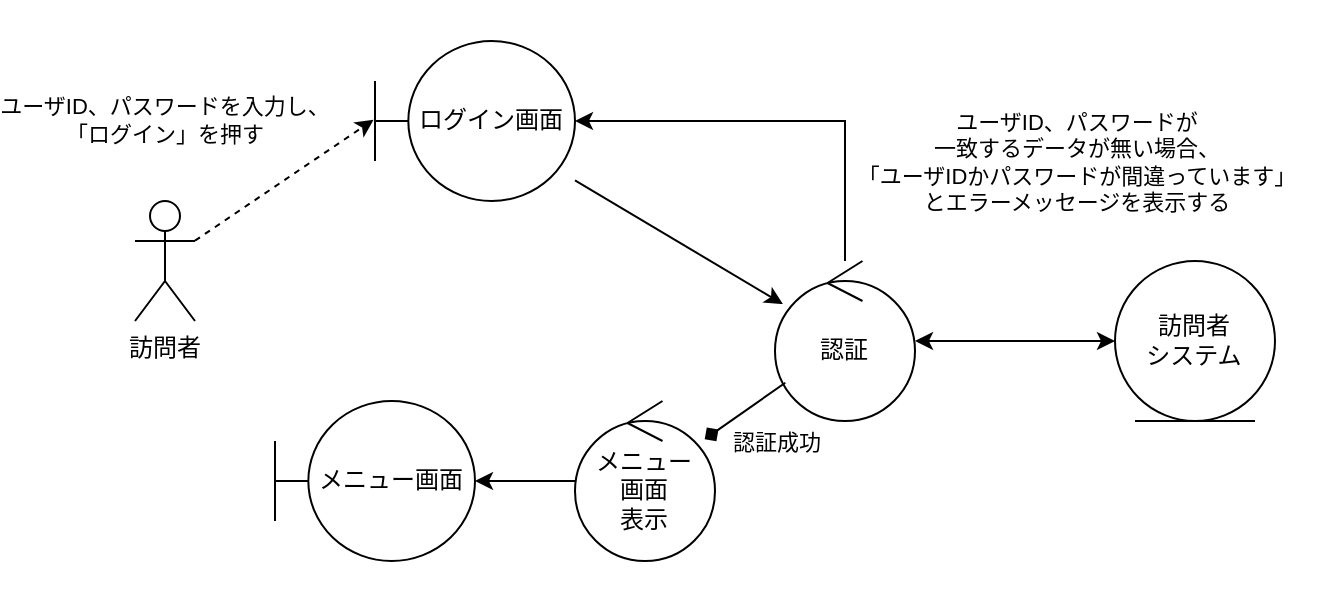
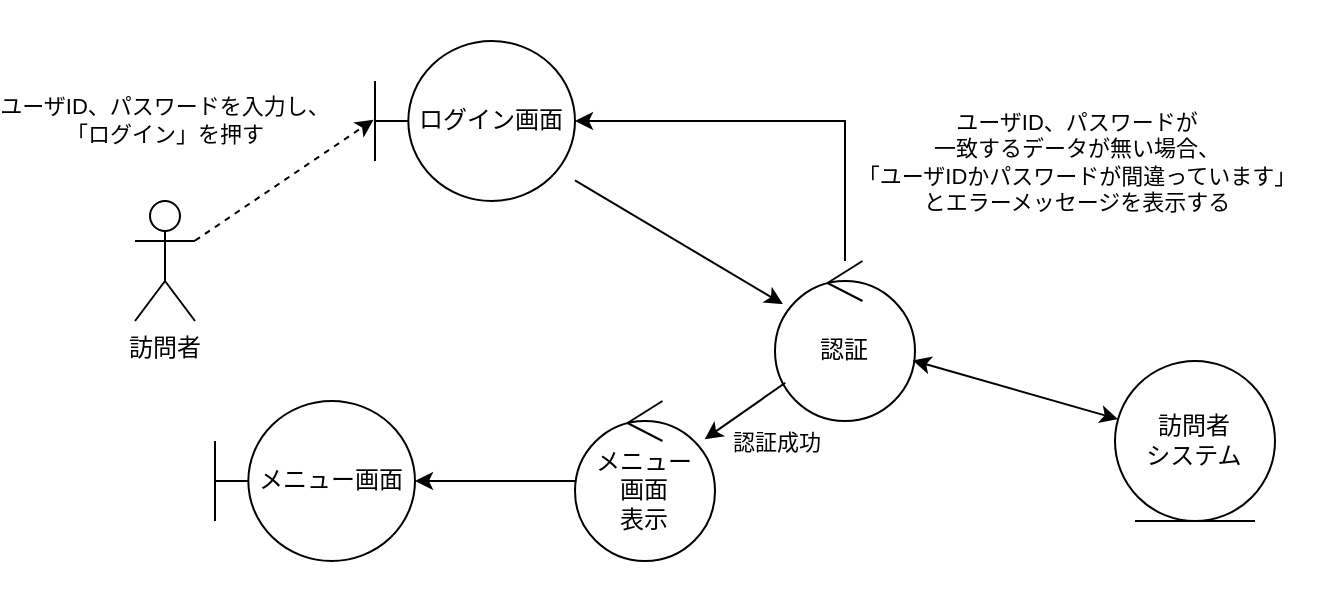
node "訪問者 システム": moved (1195, 341) -> (1195, 441)
edge "認証" -> "メニュー 画面 表示": arrowhead diamond -> classic
node "メニュー画面": moved (375, 481) -> (315, 481)
